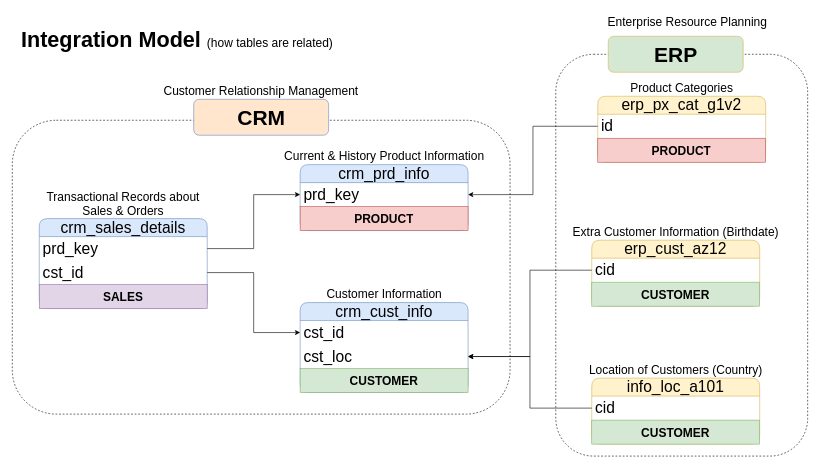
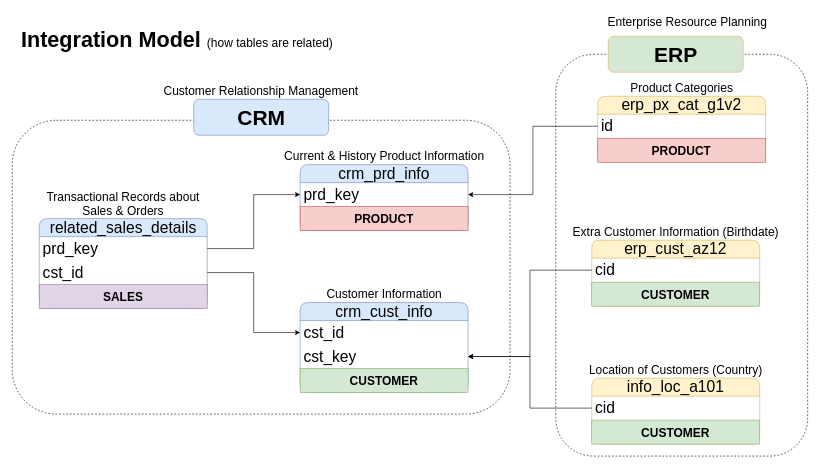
node "CRM": fillcolor #ffe6cc -> #dae8fc
node "crm_sales_details": label "crm_sales_details" -> "related_sales_details"
node "cst_loc": label "cst_loc" -> "cst_key"
